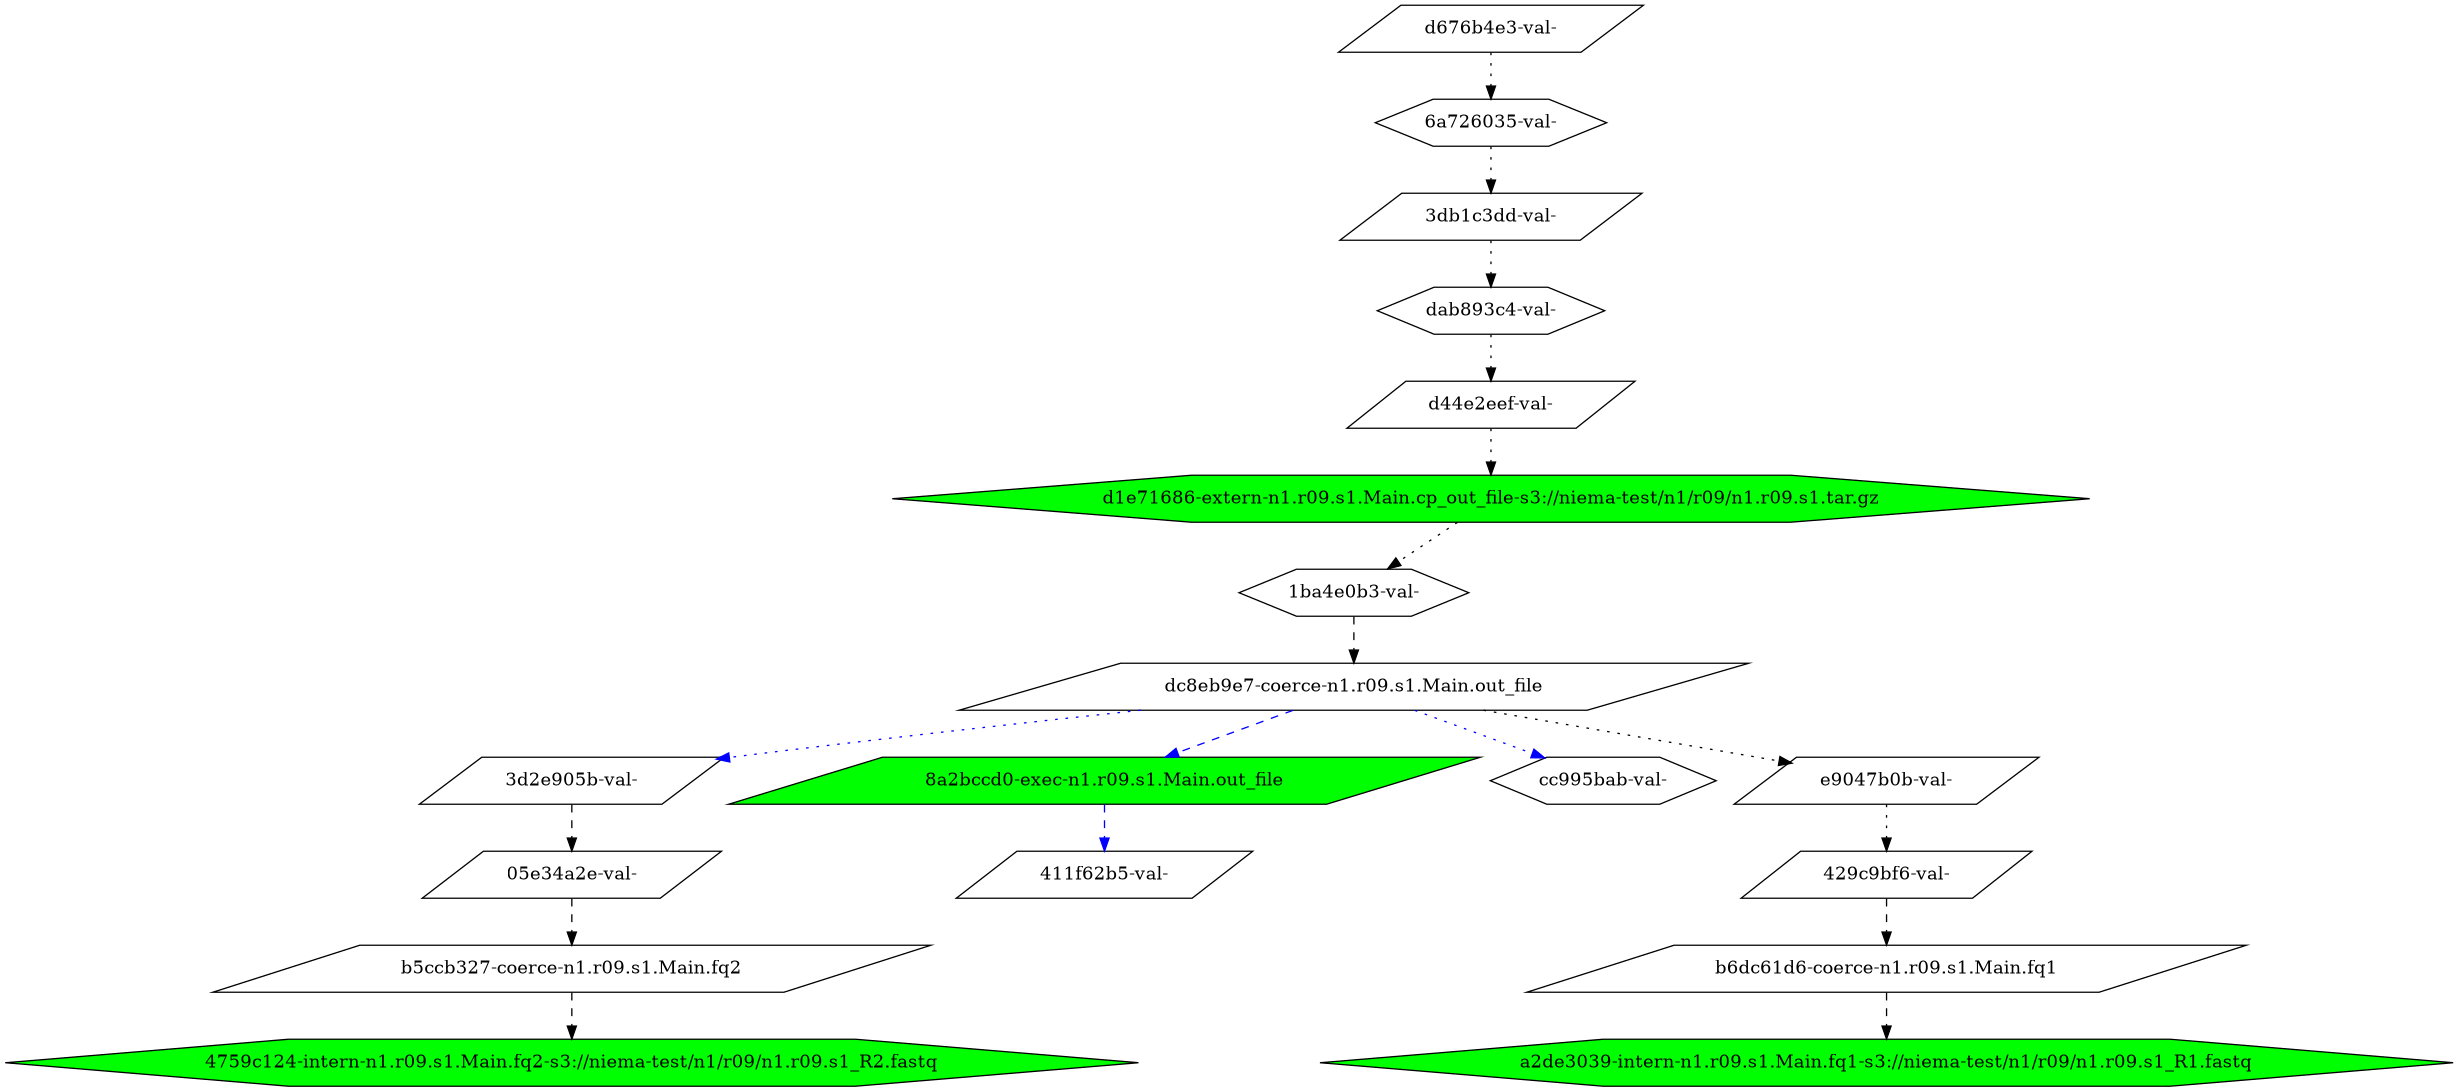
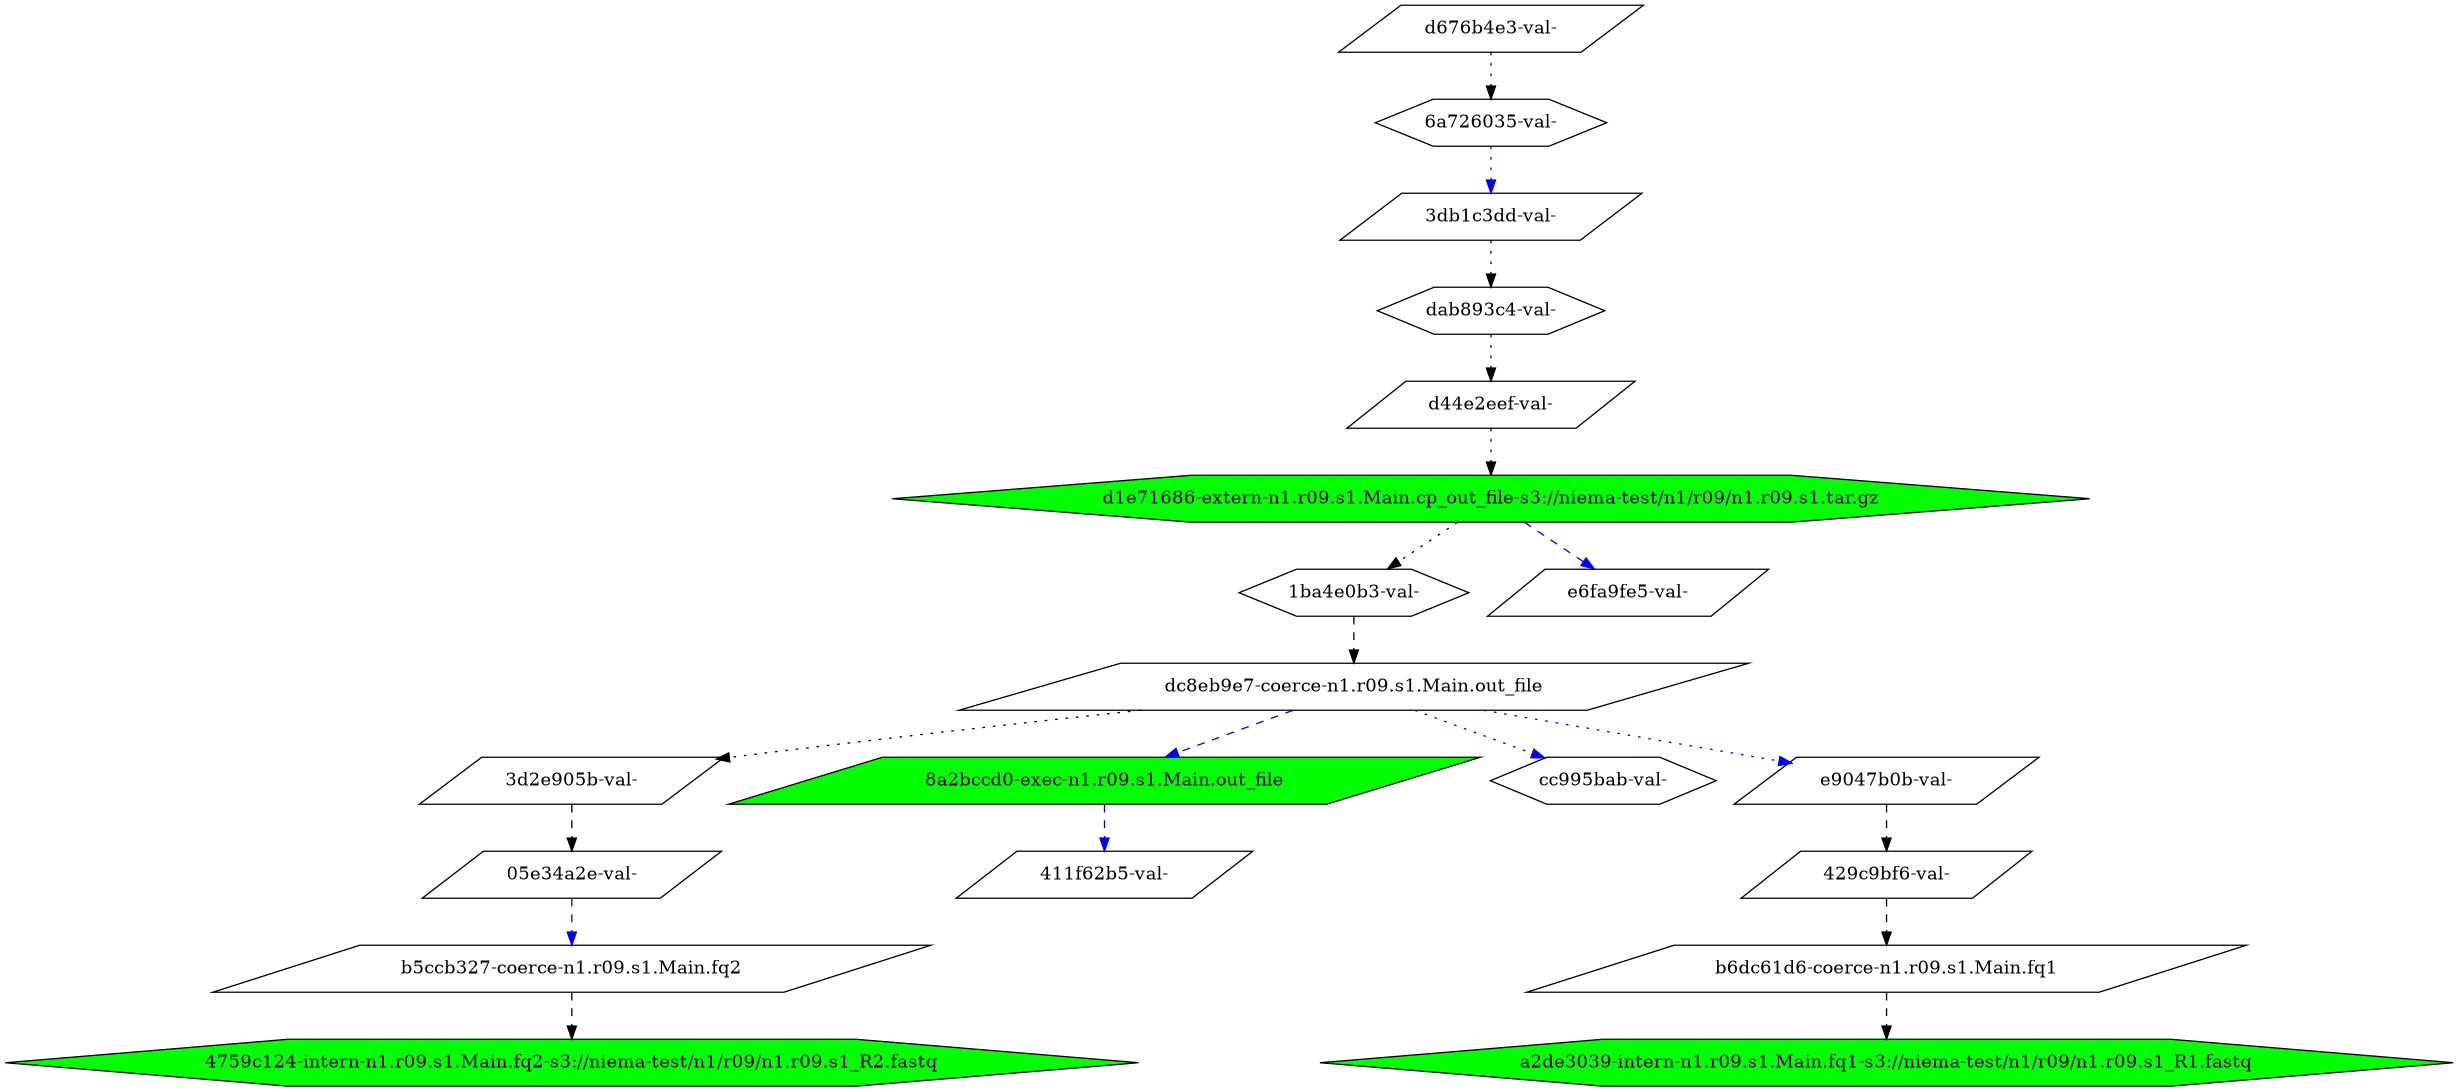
edge "6a726035-val-" -> "3db1c3dd-val-": color black -> blue
node "e6fa9fe5-val-": added
edge "dc8eb9e7-coerce-n1.r09.s1.Main.out_file" -> "3d2e905b-val-": color blue -> black
edge "dc8eb9e7-coerce-n1.r09.s1.Main.out_file" -> "e9047b0b-val-": color black -> blue
edge "e9047b0b-val-" -> "429c9bf6-val-": style dotted -> dashed
edge "05e34a2e-val-" -> "b5ccb327-coerce-n1.r09.s1.Main.fq2": color black -> blue
